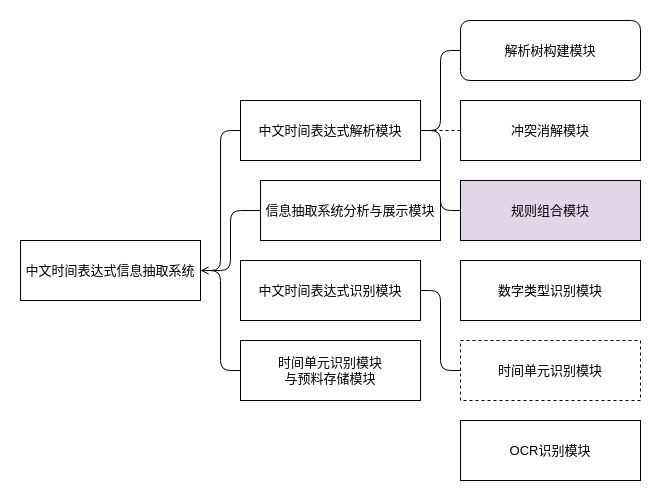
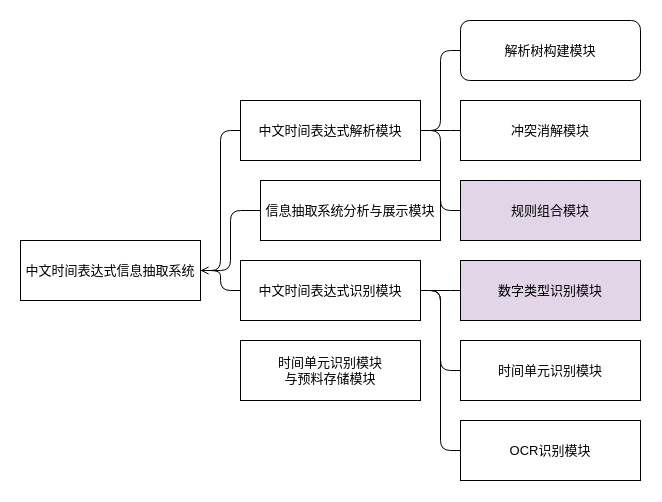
edge "中文时间表达式解析模块" -- "冲突消解模块": style dashed -> solid
edge "中文时间表达式信息抽取系统" -- "中文时间表达式识别模块": added
edge "中文时间表达式识别模块" -- "数字类型识别模块": added
node "数字类型识别模块": fillcolor #ffffff -> #e1d5e7
edge "中文时间表达式信息抽取系统" -- "时间单元识别模块与预料存储模块": removed
node "时间单元识别模块": style dashed -> solid
edge "中文时间表达式识别模块" -- "OCR识别模块": added
